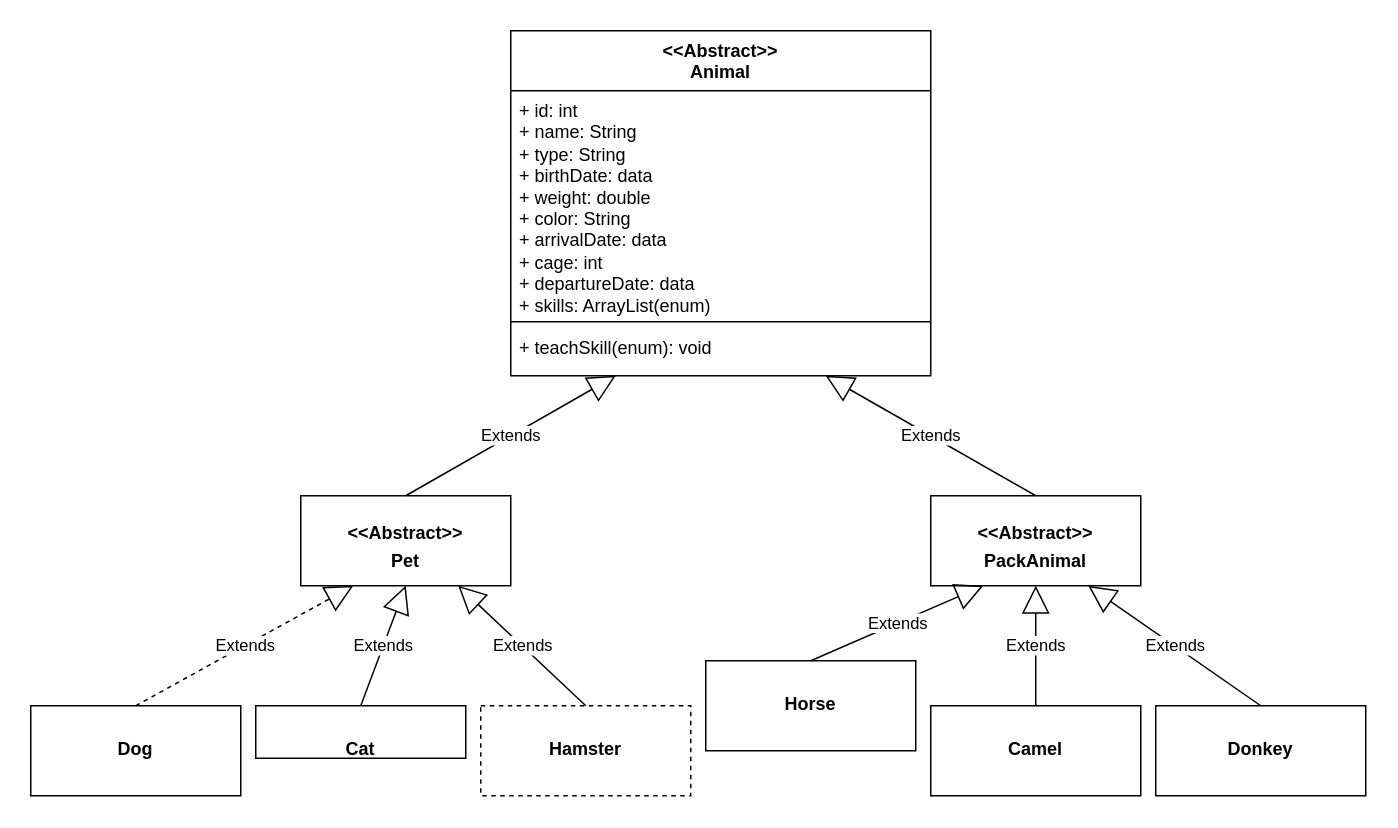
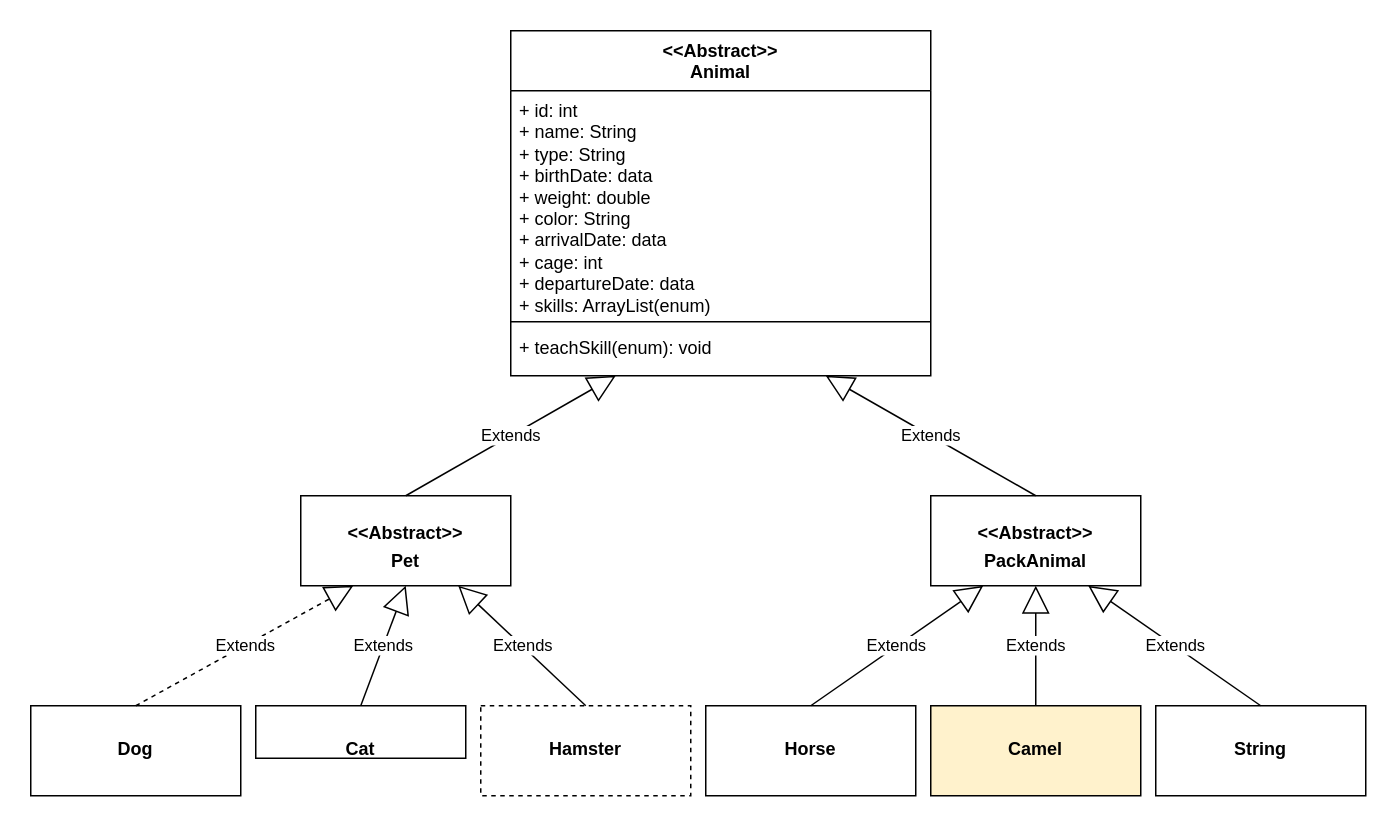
node "Horse": moved (811, 706) -> (811, 751)
node "Donkey": label "Donkey" -> "String"
node "Camel": fillcolor #ffffff -> #fff2cc
